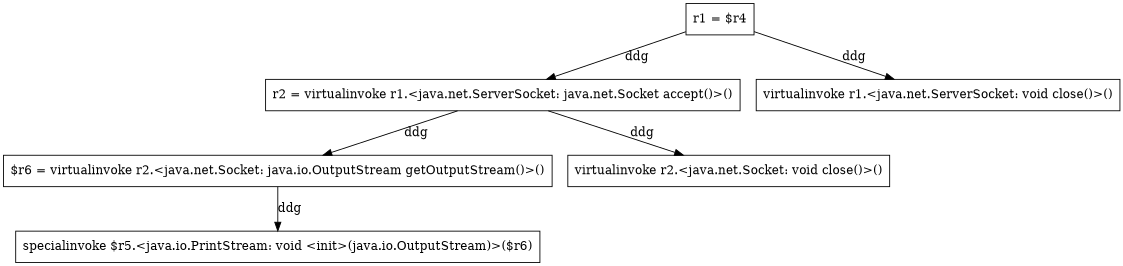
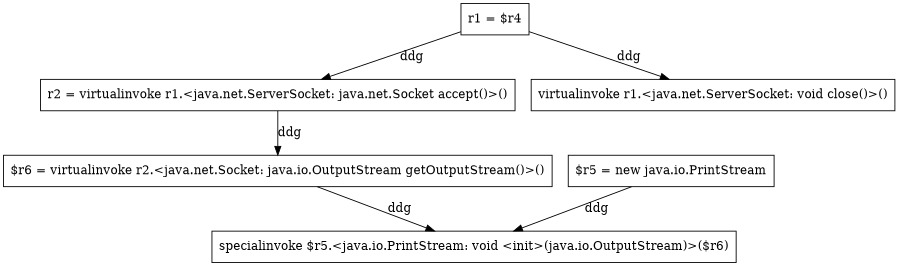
node "$r5 = new java.io.PrintStream": added
node "virtualinvoke r2.<java.net.Socket: void close()>()": removed
